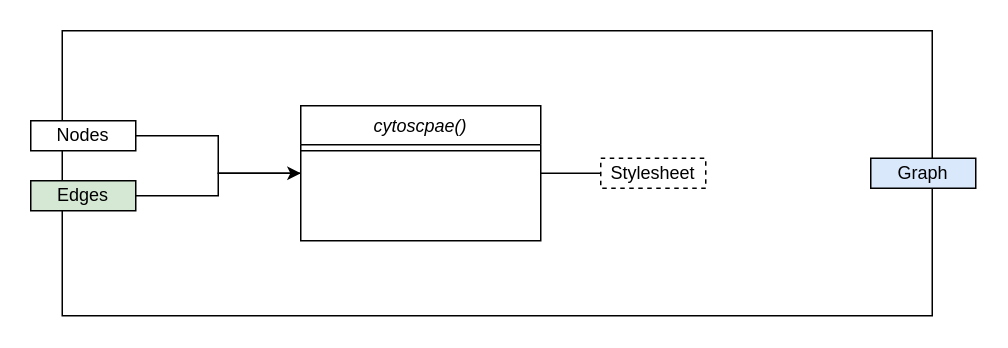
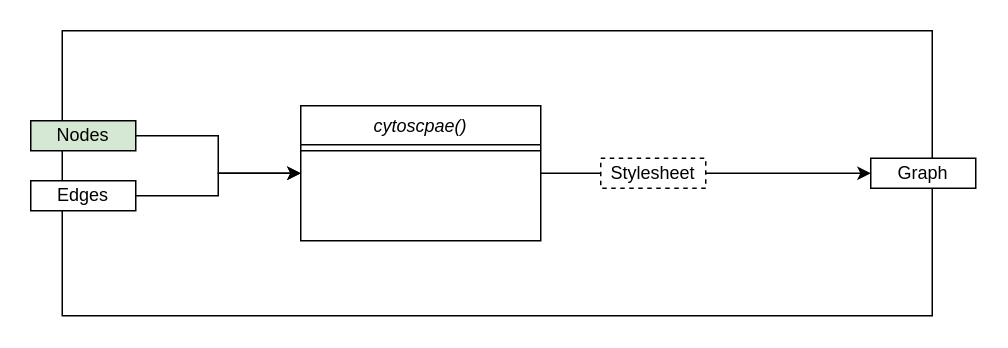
node "Nodes": fillcolor #ffffff -> #d5e8d4
edge "cytoscpae()" -- "Edges": arrowhead none -> classic
edge "Stylesheet" -> "Graph": added
node "Graph": fillcolor #dae8fc -> #ffffff
node "Edges": fillcolor #d5e8d4 -> #ffffff
